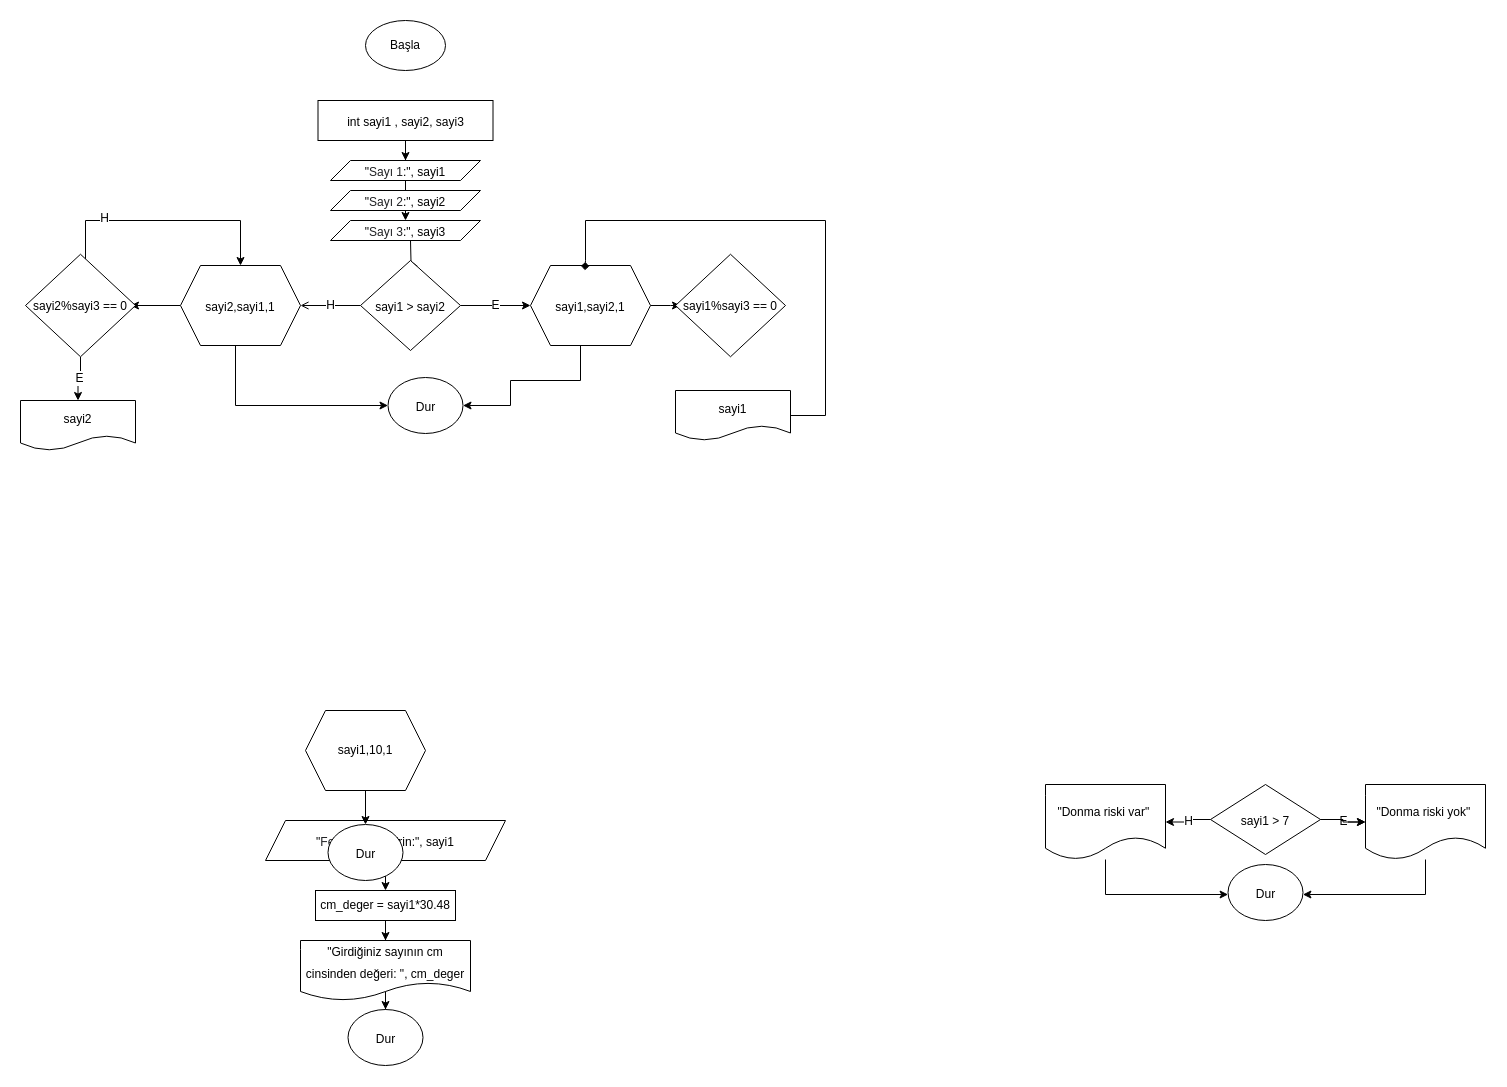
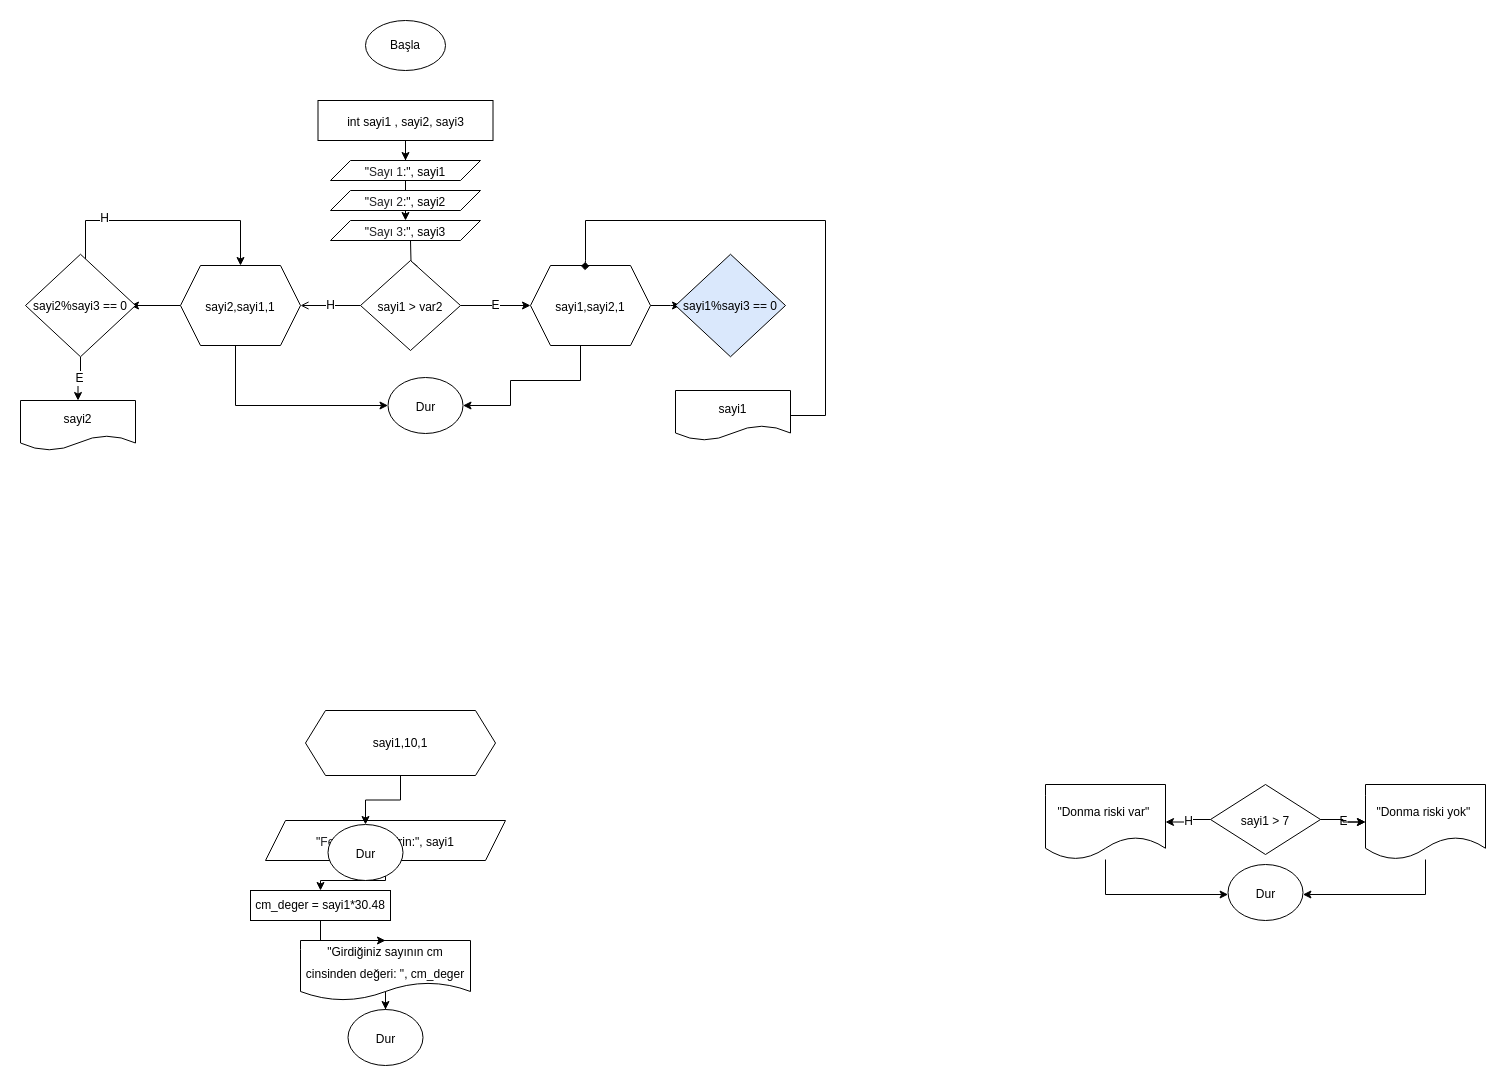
node "sayi1 > sayi2": label "sayi1 > sayi2" -> "sayi1 > var2"
node "sayi1%sayi3 == 0": fillcolor #ffffff -> #dae8fc
node "sayi1,10,1": size 120x80 -> 190x65
node "cm_deger = sayi1*30.48": moved (386, 906) -> (321, 906)
